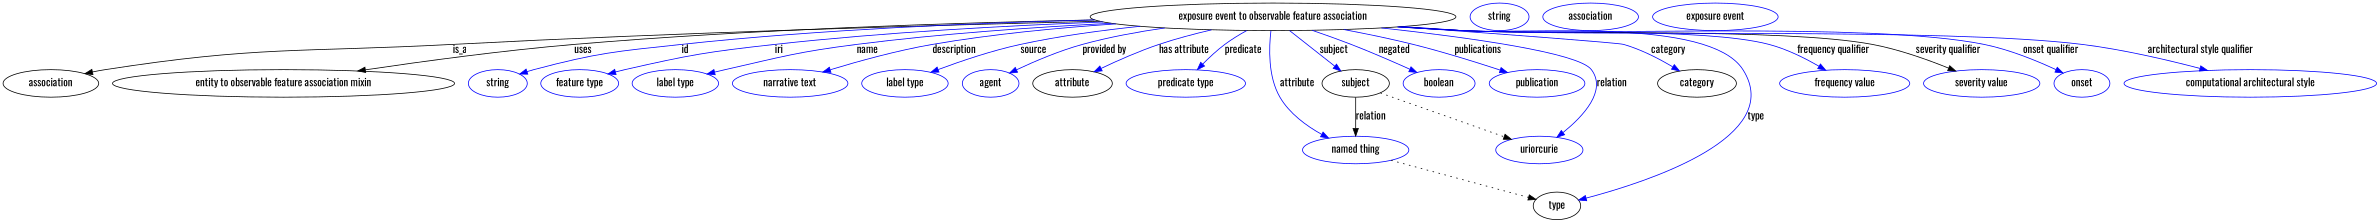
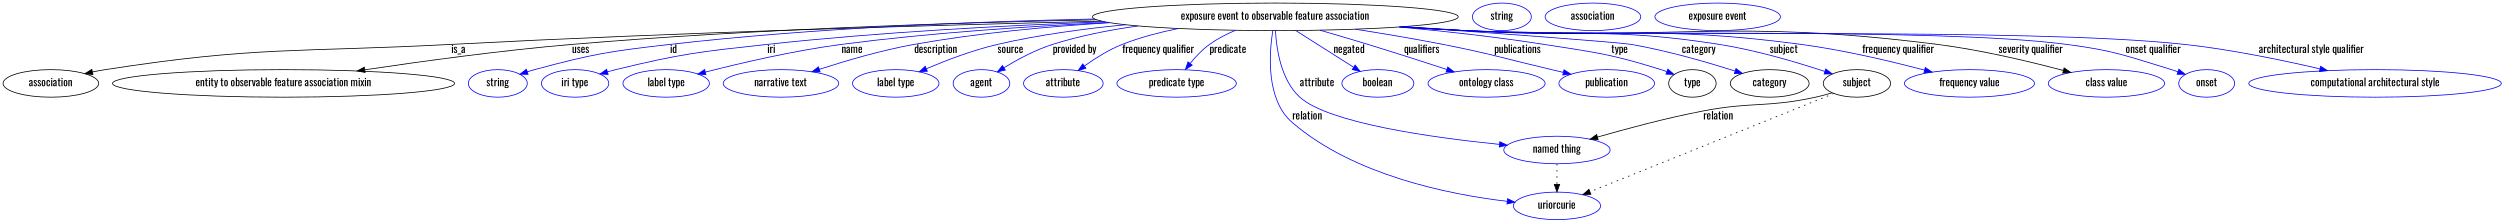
edge "exposure event to observable feature association" -> "attribute": label "has attribute" -> "frequency qualifier"
node "feature type": label "feature type" -> "iri type"
node "attribute": color black -> blue
node "ontology class": added
node "severity value": label "severity value" -> "class value"
edge "named thing" -> "type": now "named thing" -> "uriorcurie"
